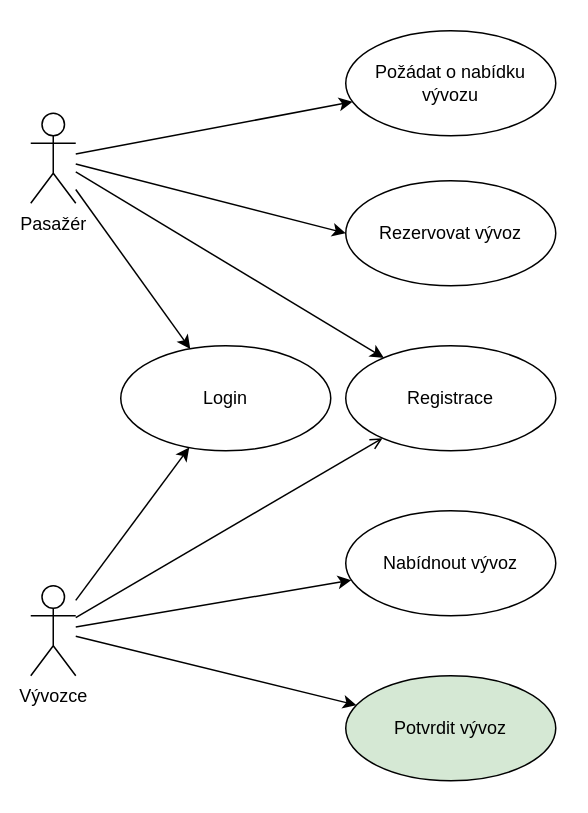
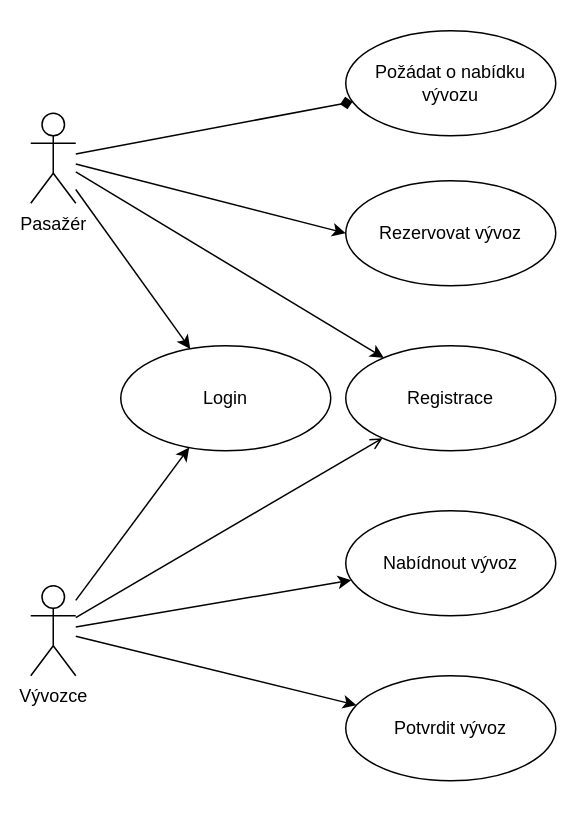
edge "Pasažér" -> "Požádat o nabídku vývozu": arrowhead classic -> diamond
node "Potvrdit vývoz": fillcolor #d5e8d4 -> #ffffff
